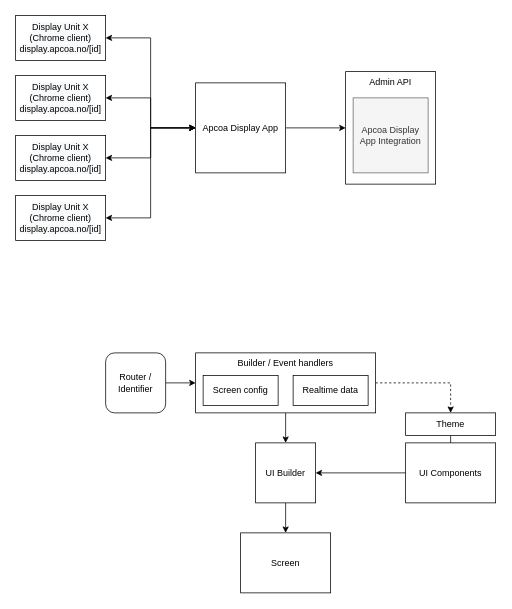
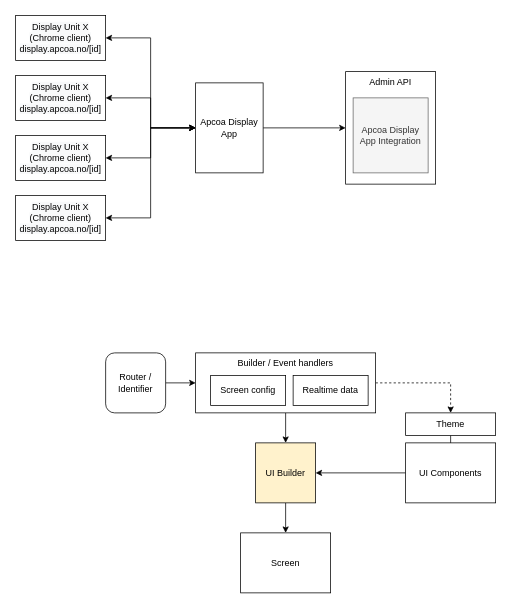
node "Apcoa Display App": size 90x90 -> 68x90
node "Screen config": moved (240, 390) -> (248, 390)
node "UI Builder": fillcolor #ffffff -> #fff2cc
